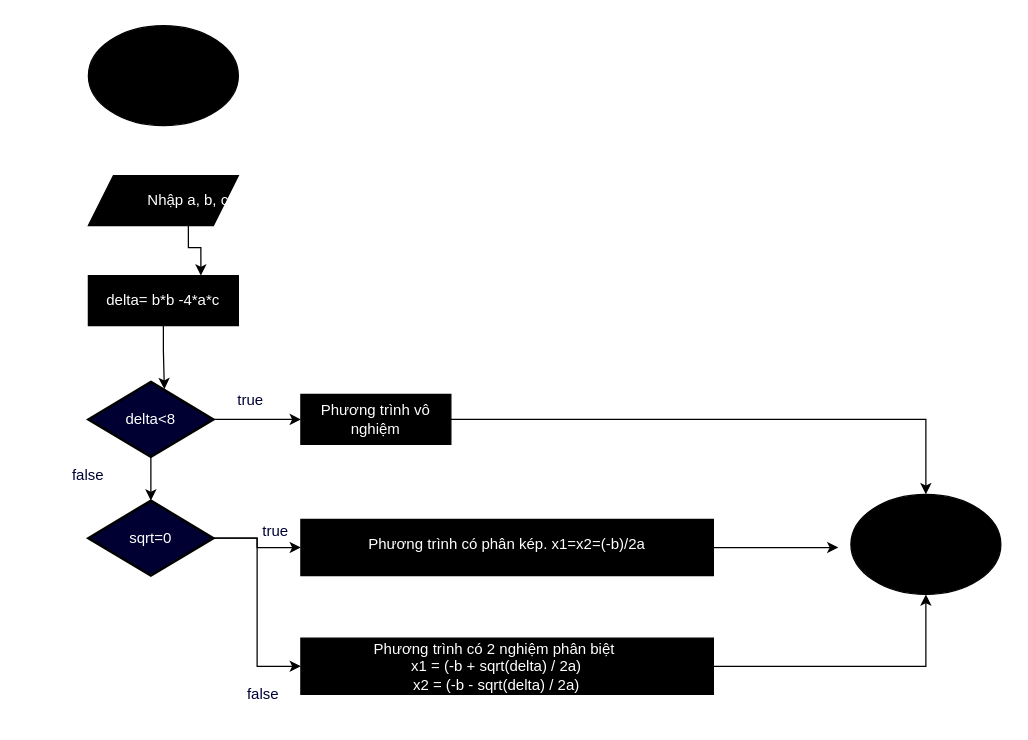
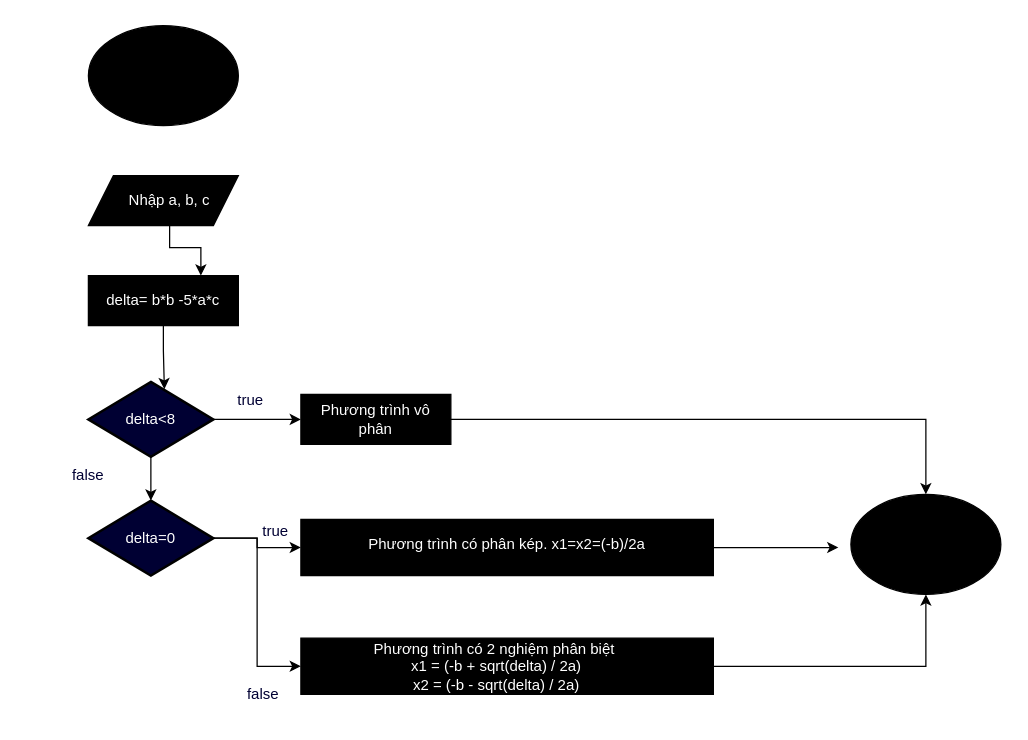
node "Nhập a, b, c": moved (188, 201) -> (169, 201)
node "delta= b*b -4*a*c": label "delta= b*b -4*a*c" -> "delta= b*b -5*a*c"
node "Phương trình vô nghiệm": label "Phương trình vô nghiệm" -> "Phương trình vô phân"
node "sqrt=0": label "sqrt=0" -> "delta=0"
